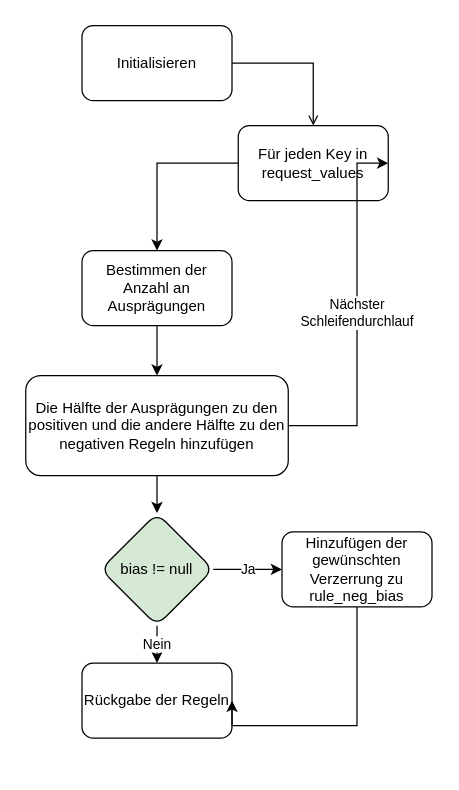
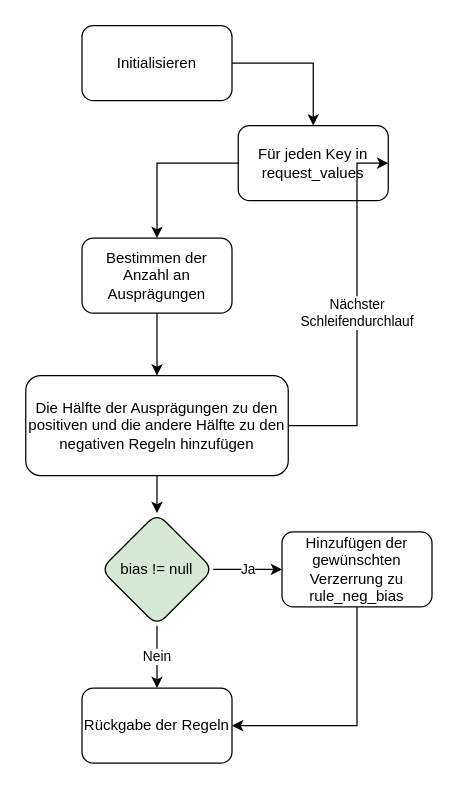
edge "Initialisieren" -> "Für jeden Key in request_values": arrowhead open -> classic
node "Bestimmen der Anzahl an Ausprägungen": moved (157, 288) -> (157, 276)
node "Rückgabe der Regeln": moved (157, 701) -> (157, 726)
